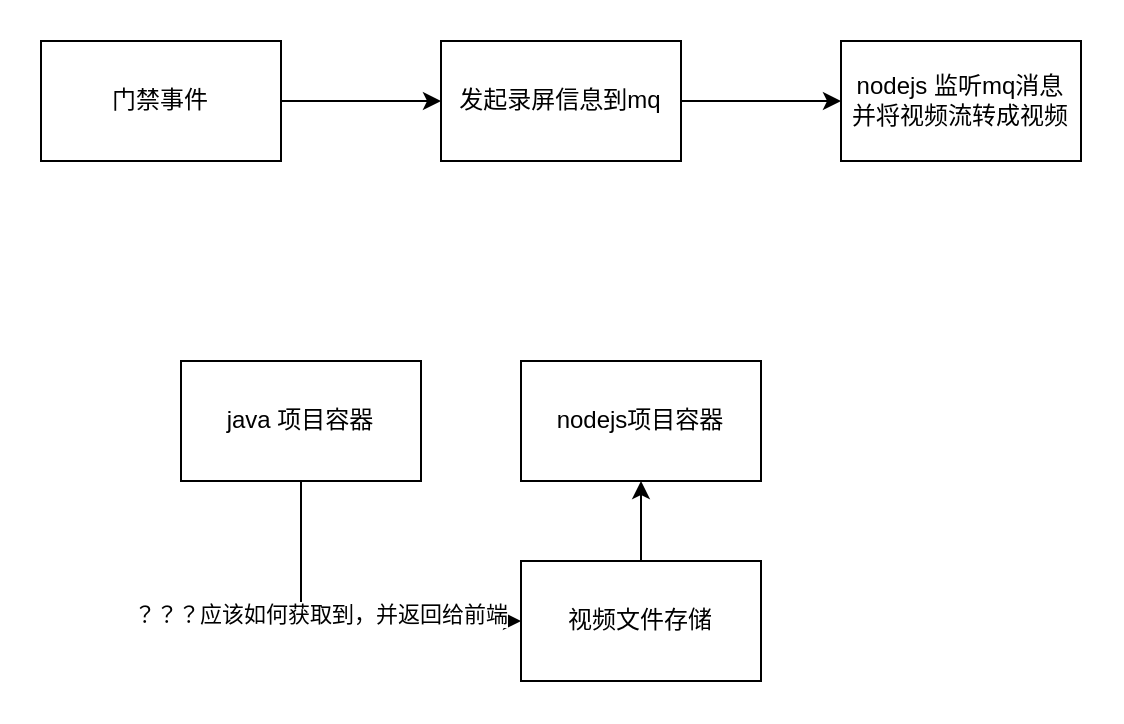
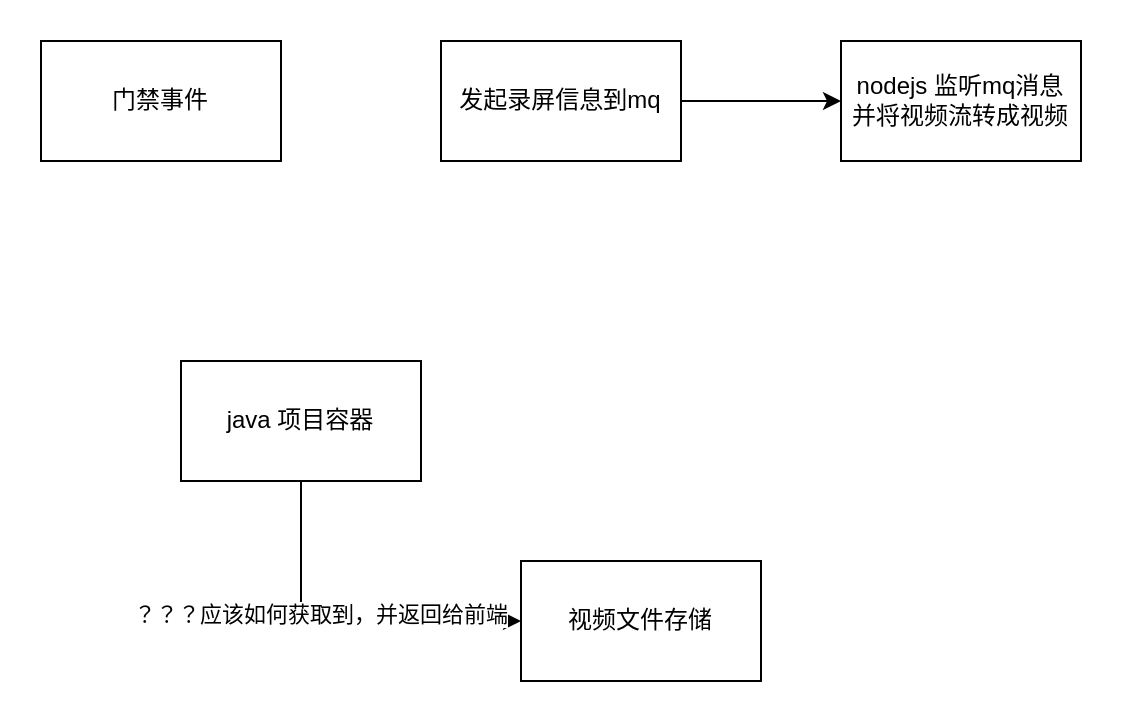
edge "门禁事件" -> "发起录屏信息到mq": removed
node "nodejs项目容器": removed
edge "视频文件存储" -> "nodejs项目容器": removed
